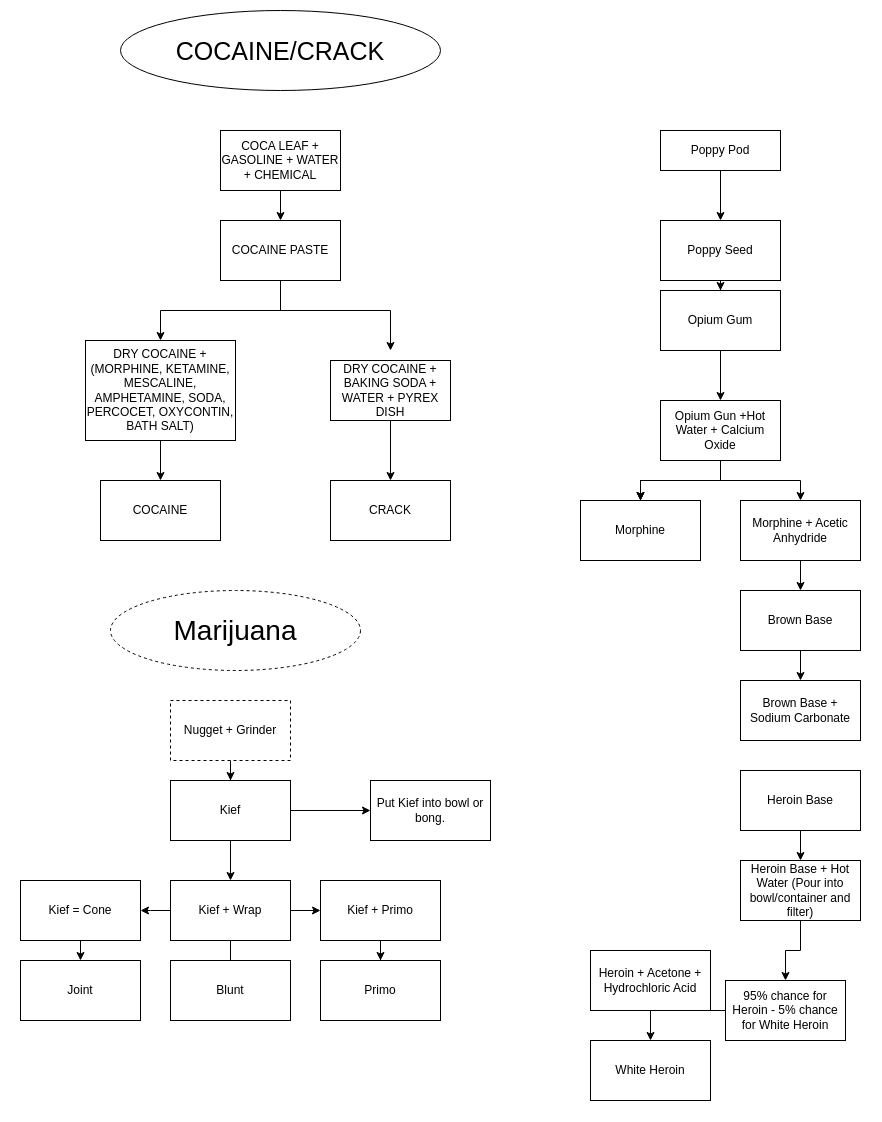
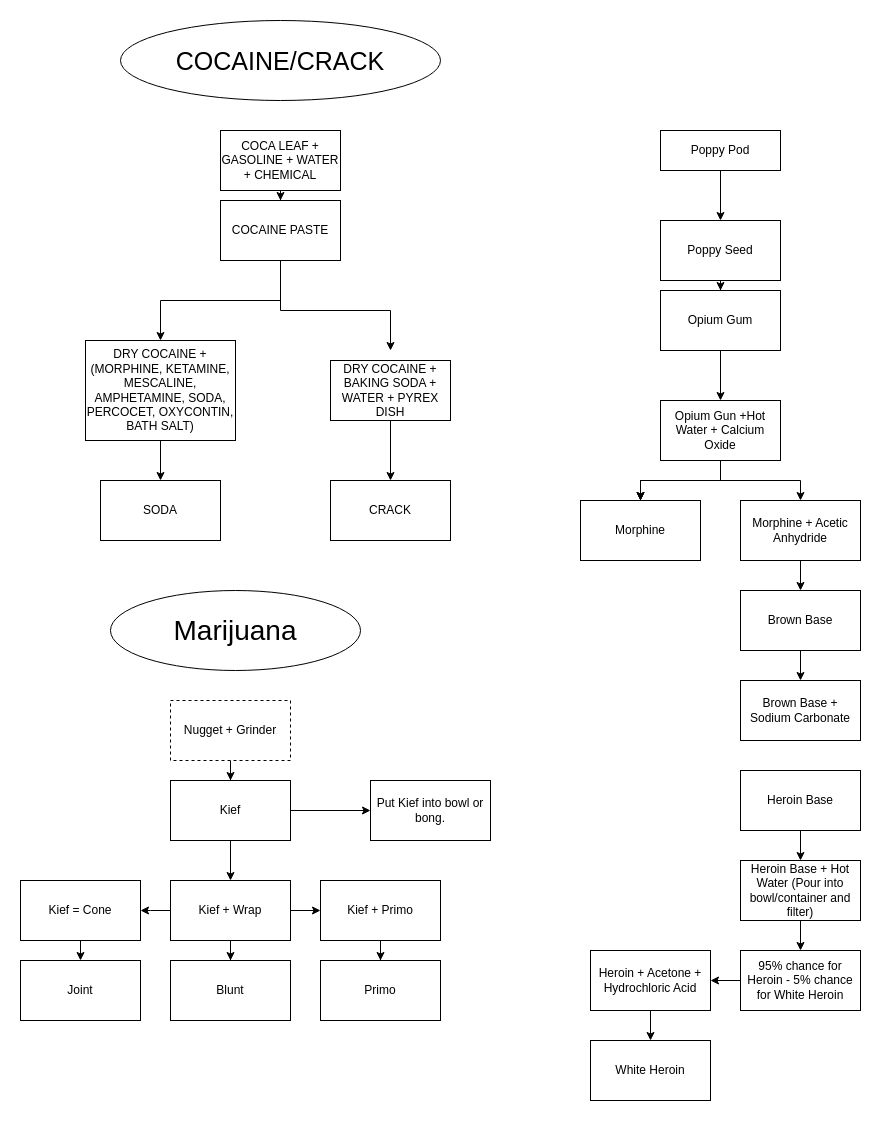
node "COCAINE/CRACK": moved (281, 51) -> (281, 61)
node "COCAINE PASTE": moved (281, 251) -> (281, 231)
node "COCAINE": label "COCAINE" -> "SODA"
node "Marijuana": style dashed -> solid
edge "Kief + Wrap" -- "Blunt": arrowhead none -> classic
node "95% chance for Heroin - 5% chance for White Heroin": moved (786, 1011) -> (801, 981)
